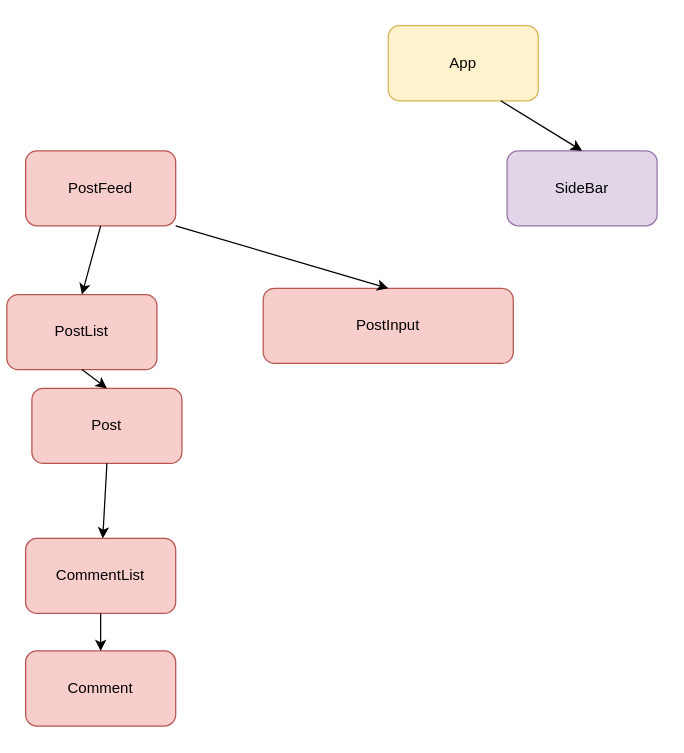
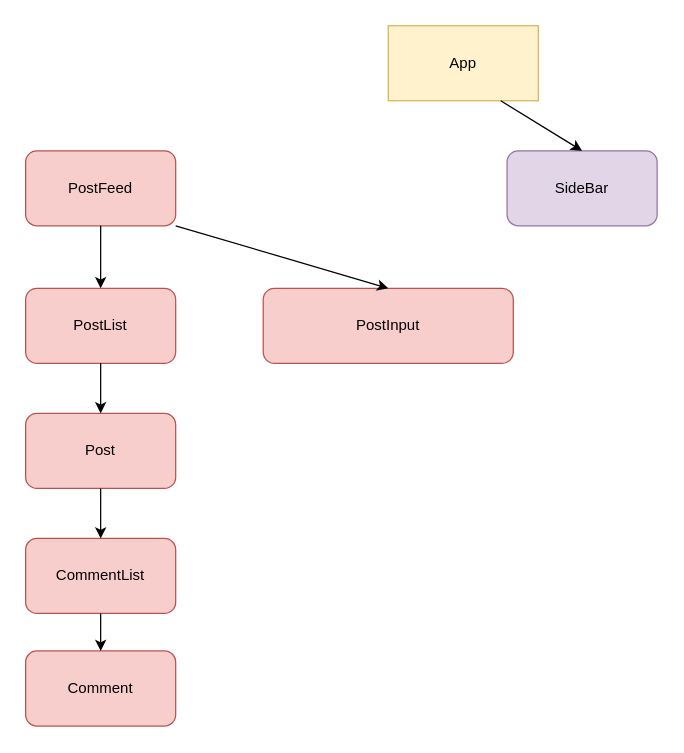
node "App": shape rounded rectangle -> rectangle
node "PostList": moved (82, 332) -> (101, 326)
node "Post": moved (107, 426) -> (101, 451)
